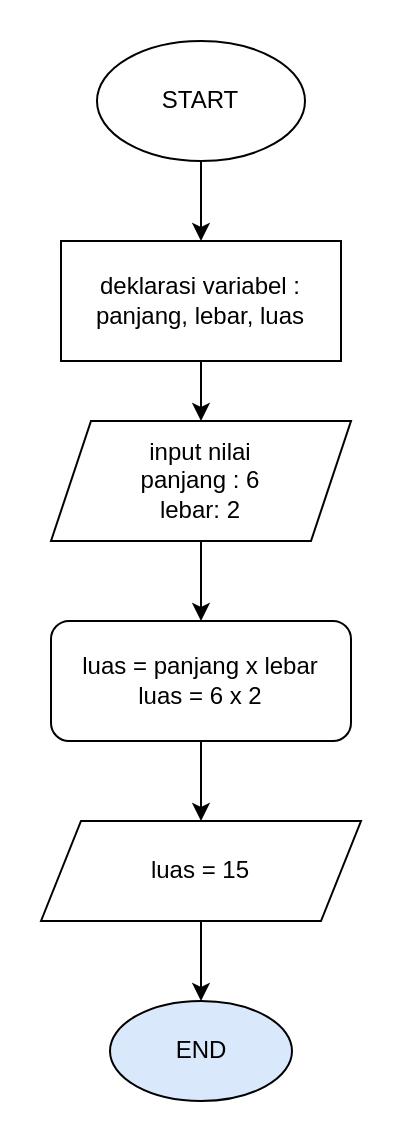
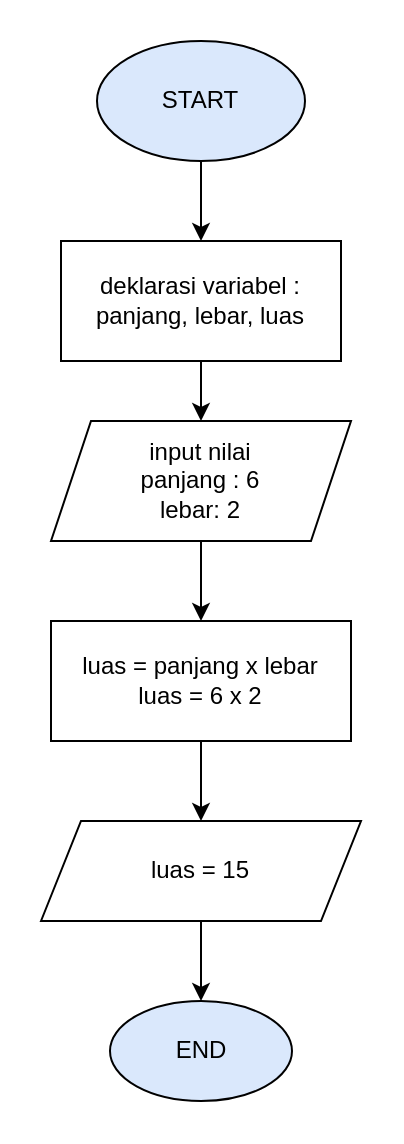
node "START": fillcolor #ffffff -> #dae8fc
node "luas = panjang x lebar luas = 6 x 2": shape rounded rectangle -> rectangle
